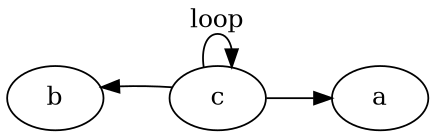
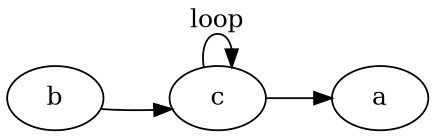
edge "c" -> "b": reversed
